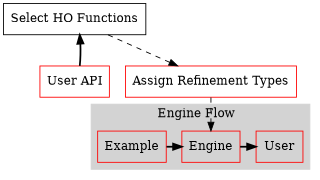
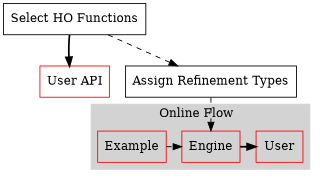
edge "User API" -> "Select HO Functions": reversed
node "Assign Refinement Types": color red -> black
cluster "Engine Flow  ": label "Engine Flow  " -> "Online Flow  "
edge "Example" -> "Engine": style bold -> dashed
